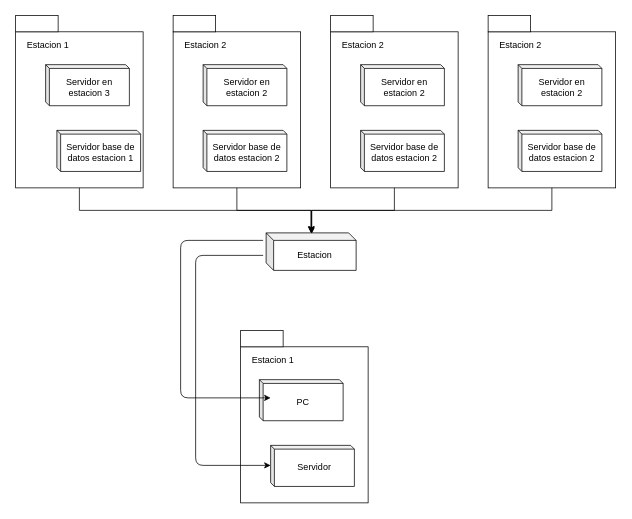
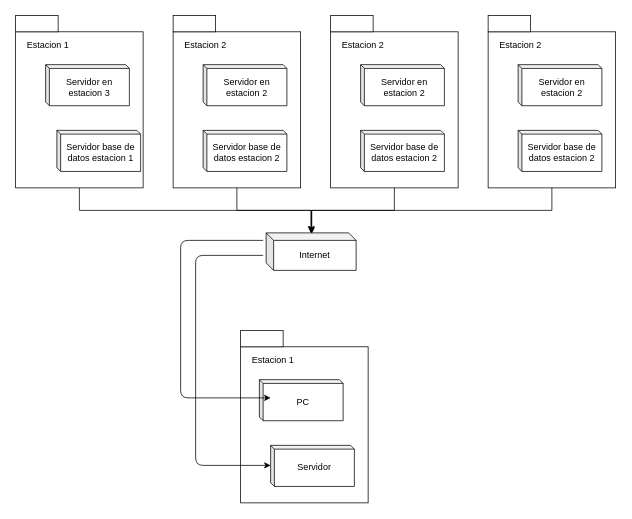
node "Estacion": label "Estacion" -> "Internet"
